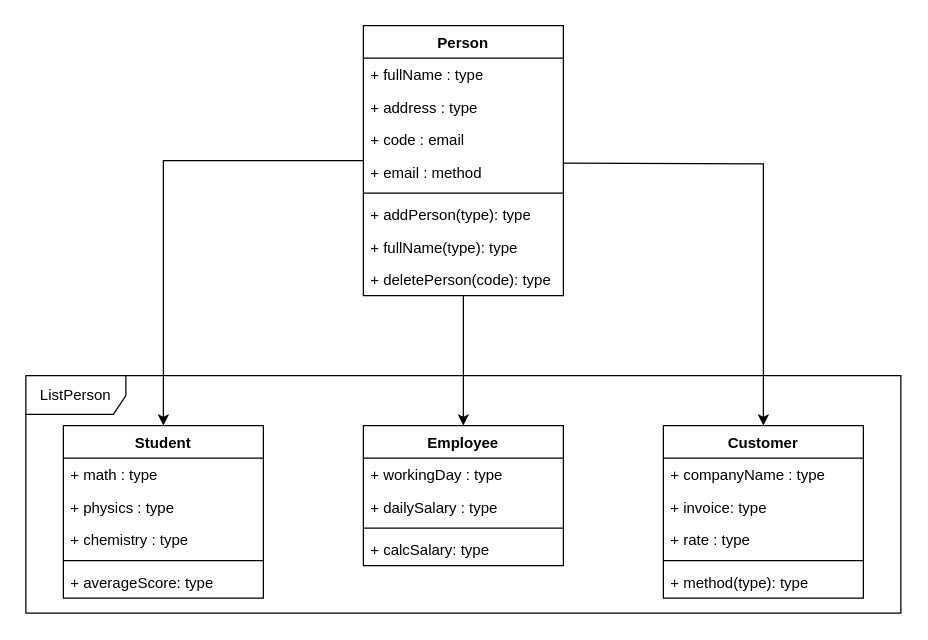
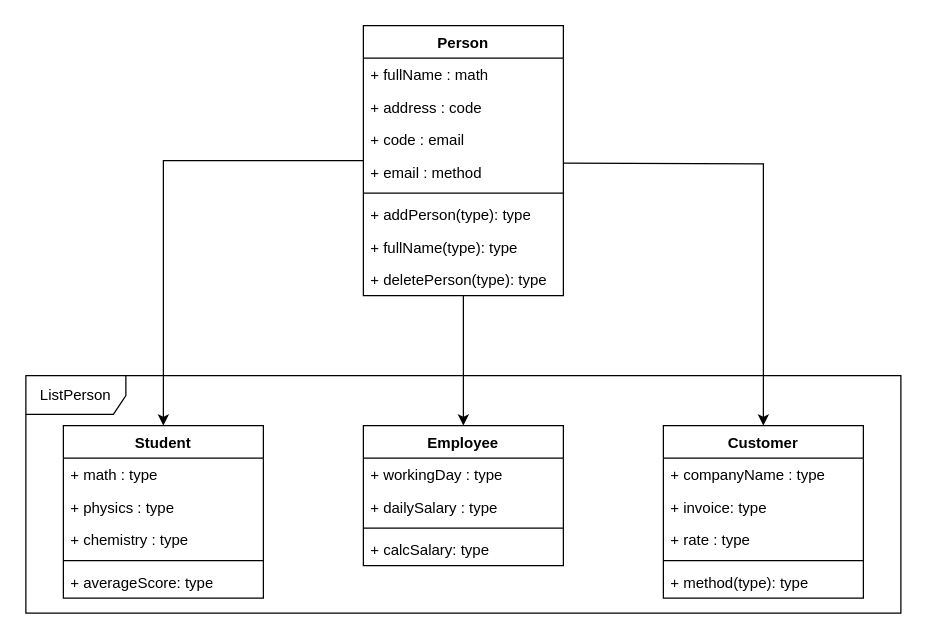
node "+ fullName : type": label "+ fullName : type" -> "+ fullName : math"
node "+ address : type": label "+ address : type" -> "+ address : code"
node "+ deletePerson(code): type": label "+ deletePerson(code): type" -> "+ deletePerson(type): type"
